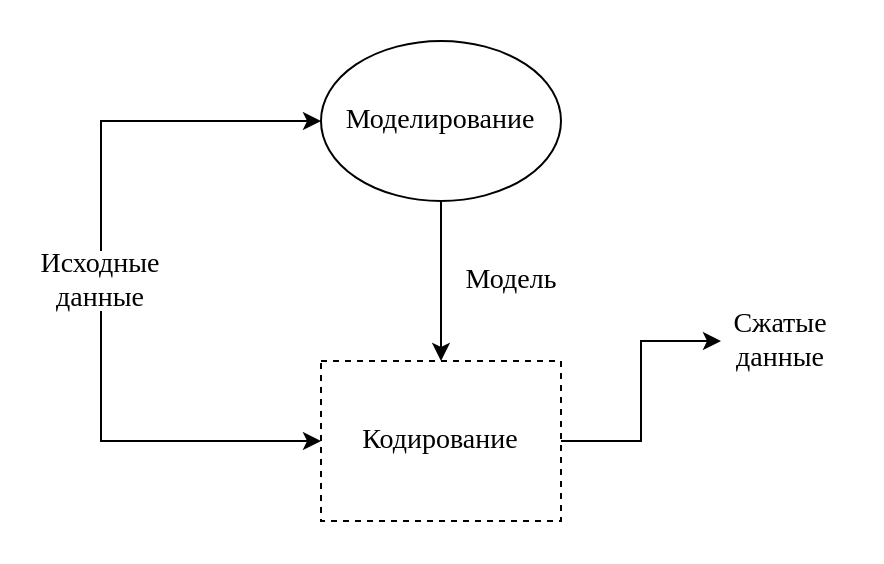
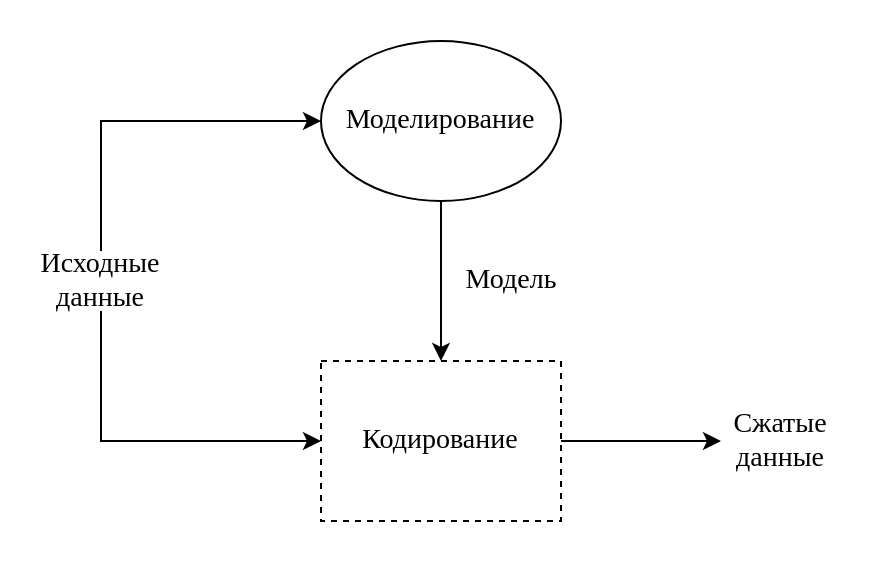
node "Сжатые данные": moved (781, 341) -> (781, 441)
